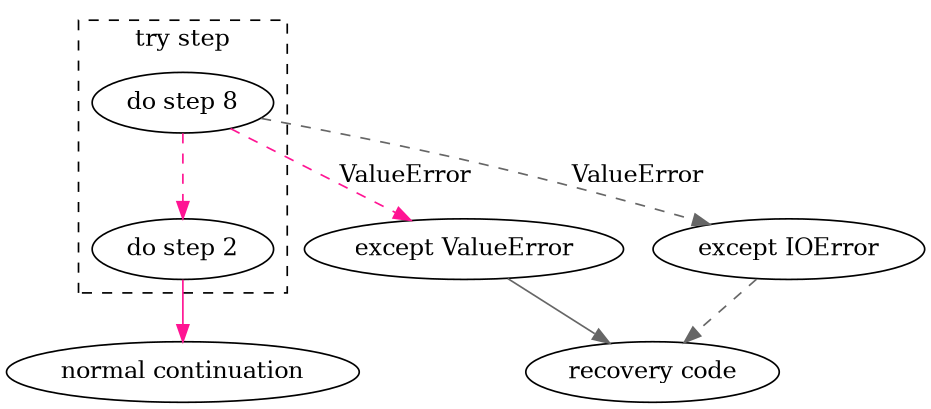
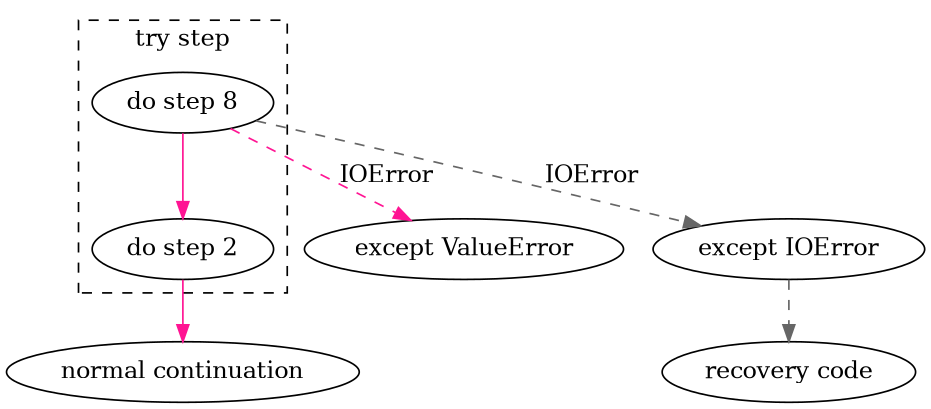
edge "do step 8" -> "do step 2": style dashed -> solid
edge "do step 8" -> "except ValueError": label "ValueError" -> "IOError"
edge "do step 8" -> "except IOError": label "ValueError" -> "IOError"
edge "except ValueError" -> "recovery code": removed
